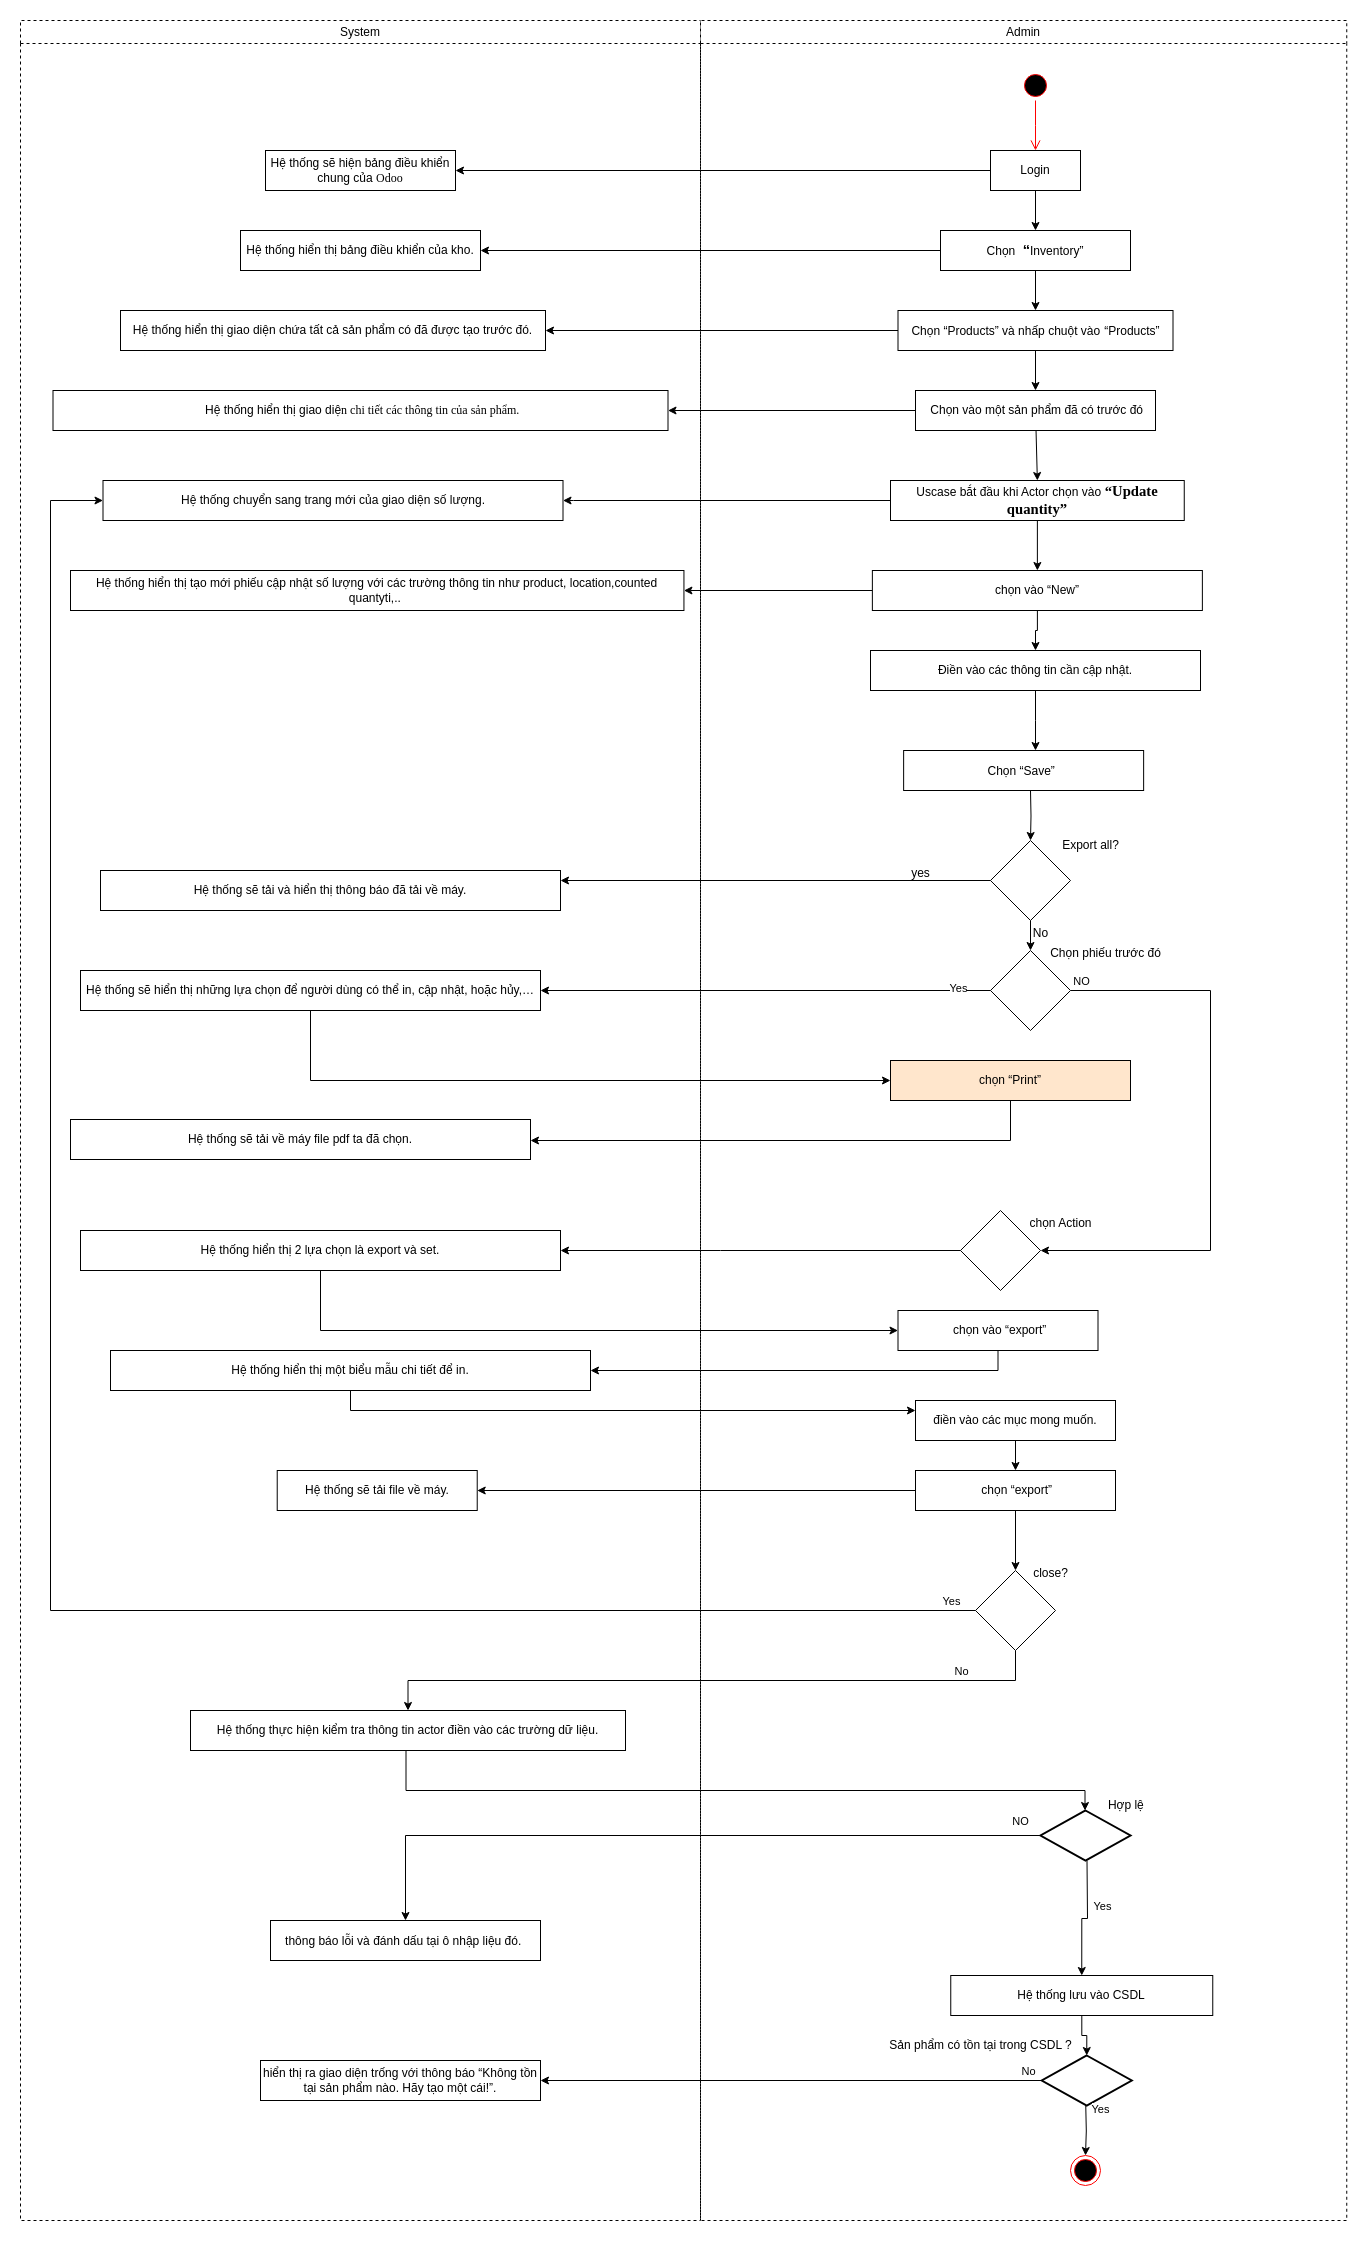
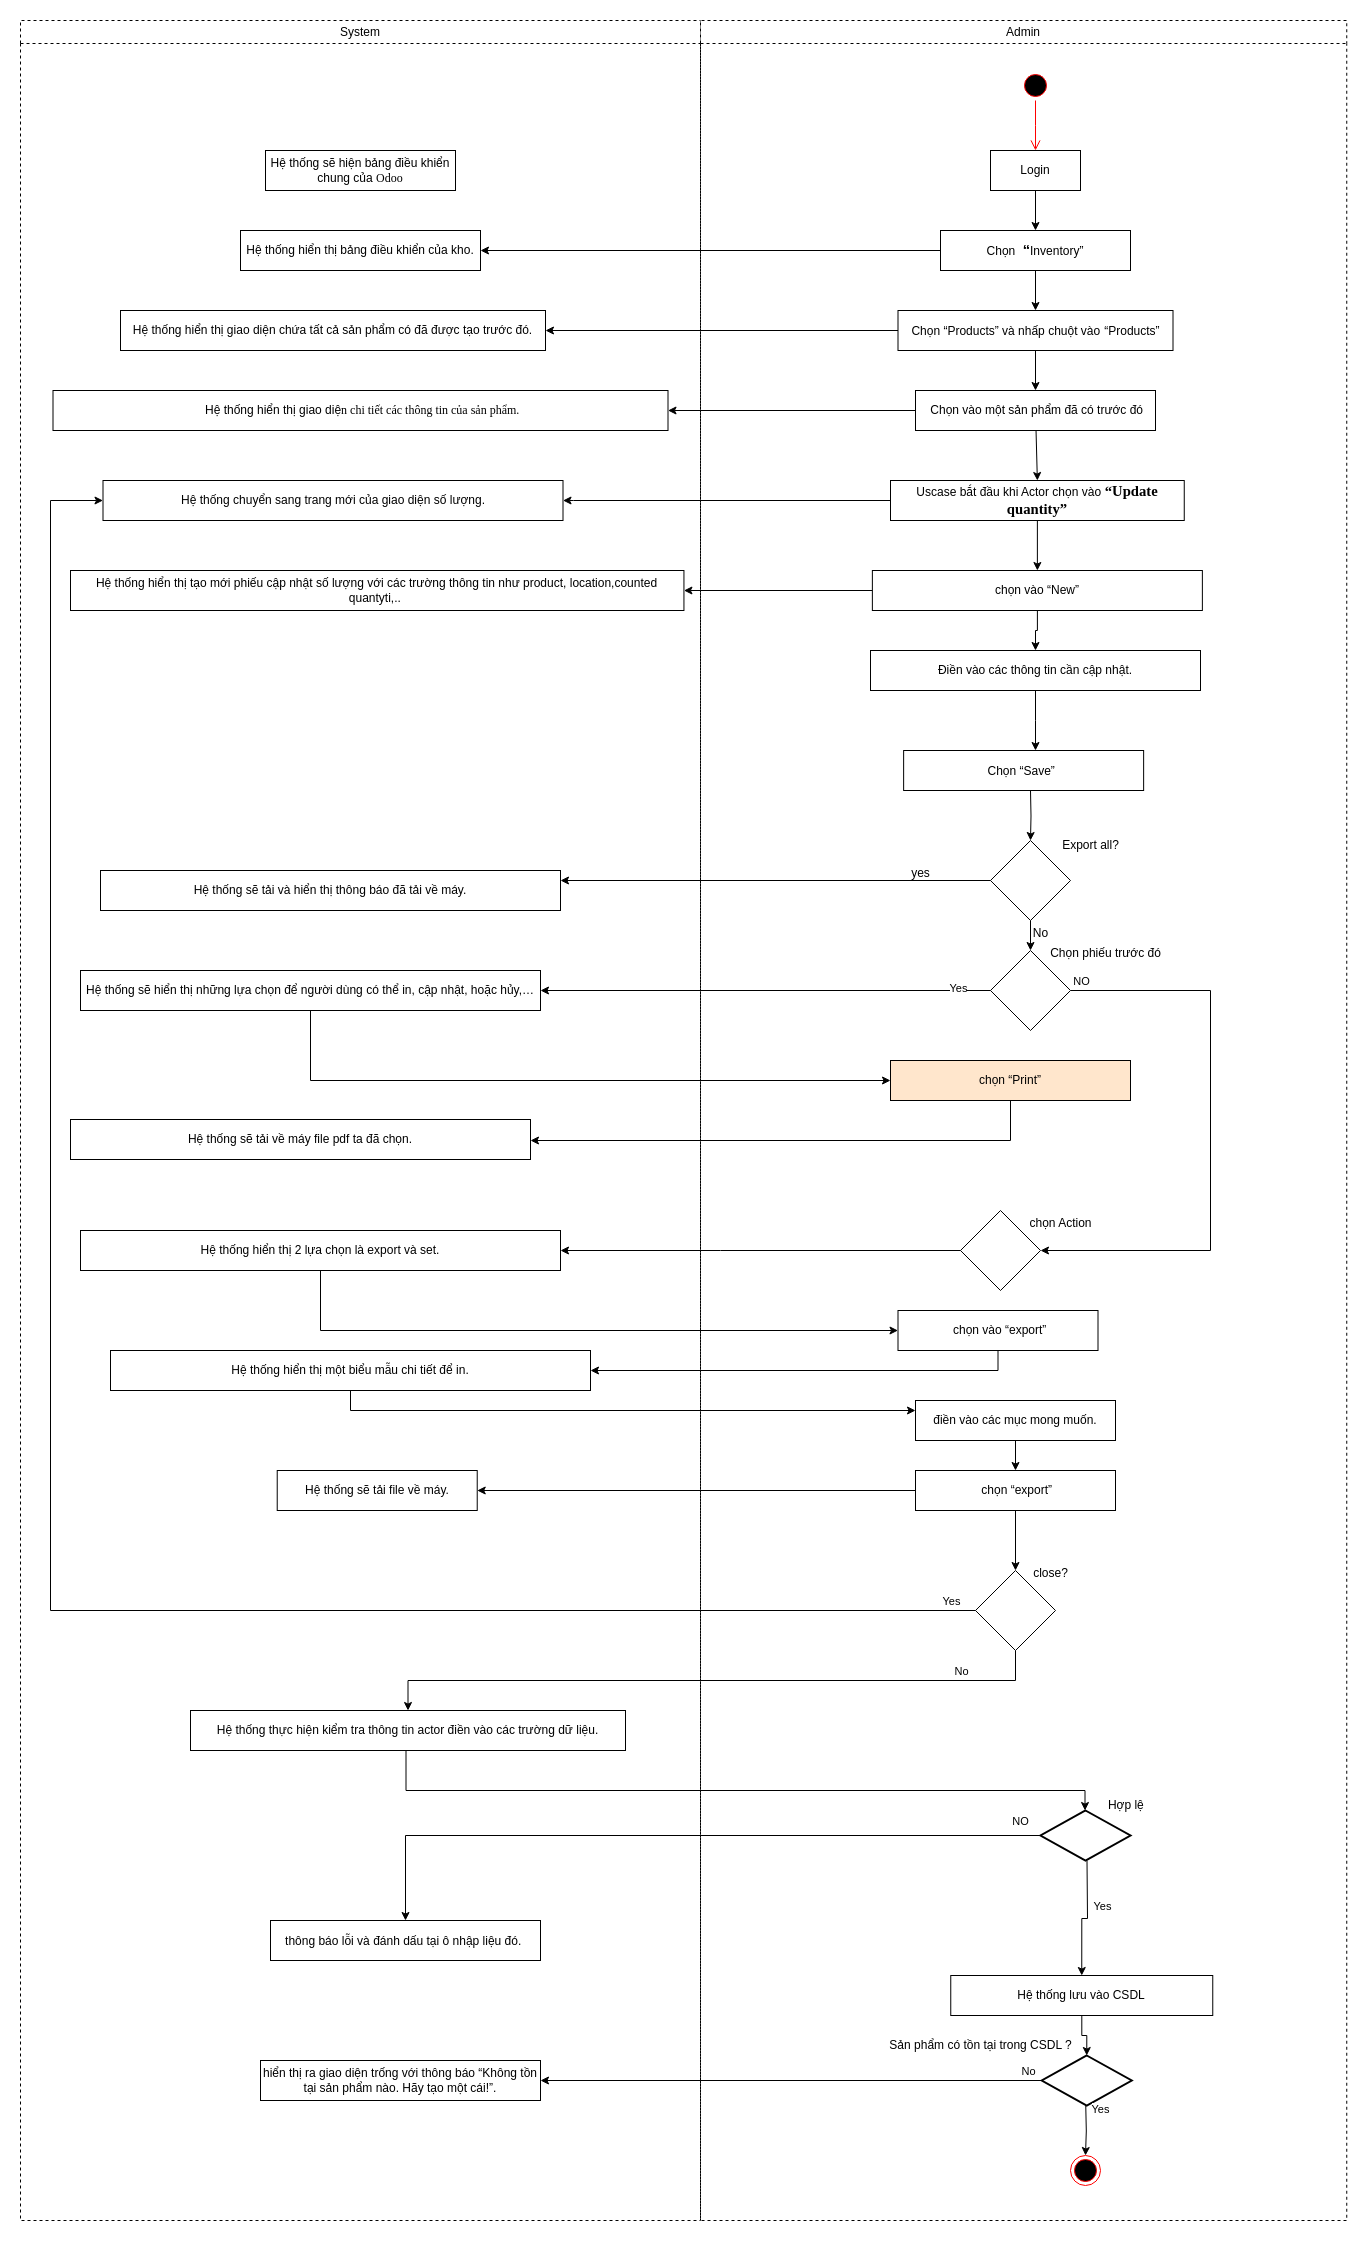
edge "Login" -> "Hệ thống sẽ hiện bảng điều khiển chung của Odoo": removed
